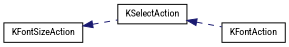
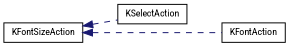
edge "KFontAction" -> "KSelectAction": now "KFontAction" -> "KFontSizeAction"
